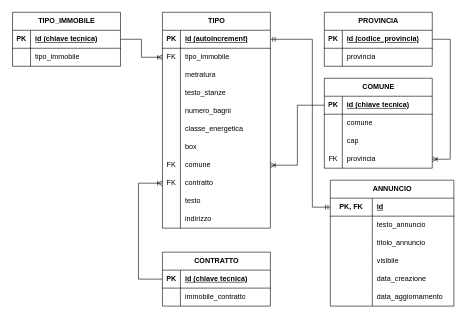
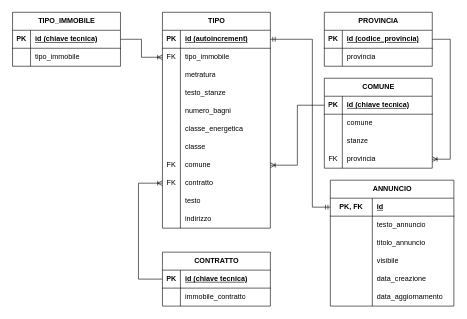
node "cap": label "cap" -> "stanze"
node "box": label "box" -> "classe"
